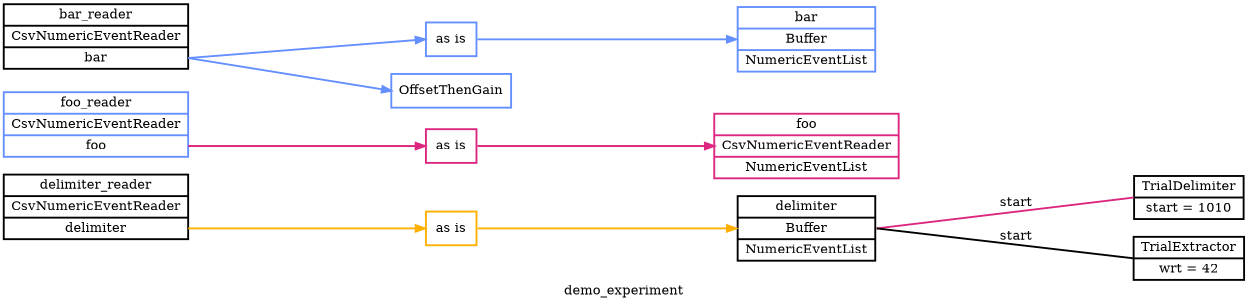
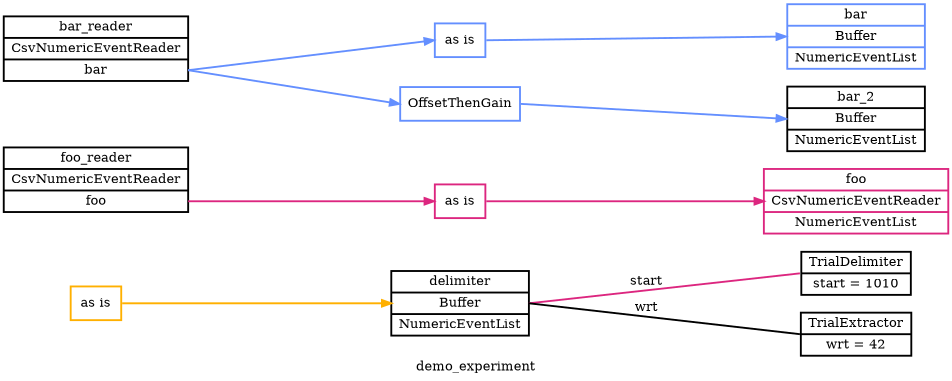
node "bar_2": added
node "foo_reader": color #648fff -> black
node "delimiter_reader": removed
edge "delimiter" -- "TrialExtractor": label "start" -> "wrt"
